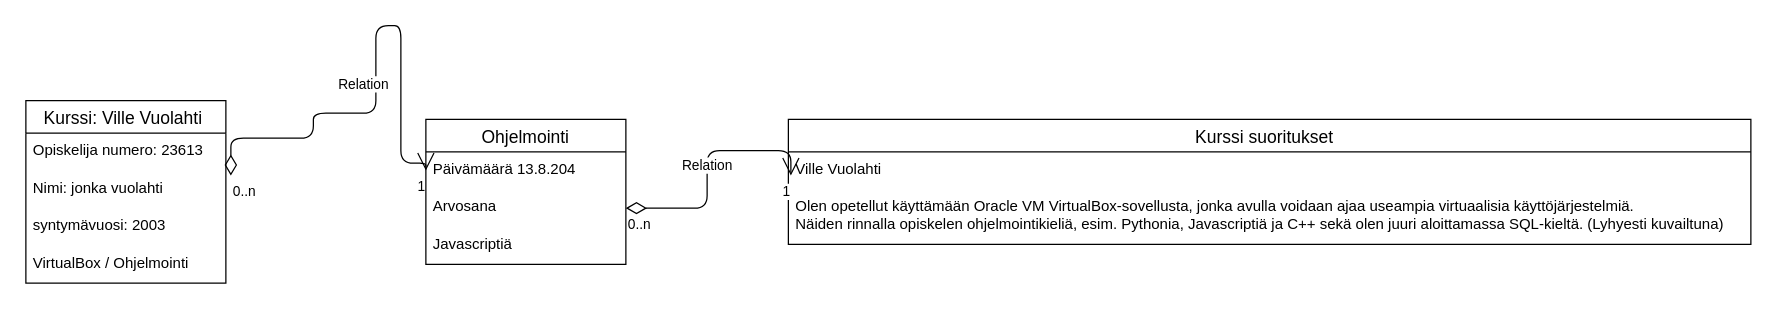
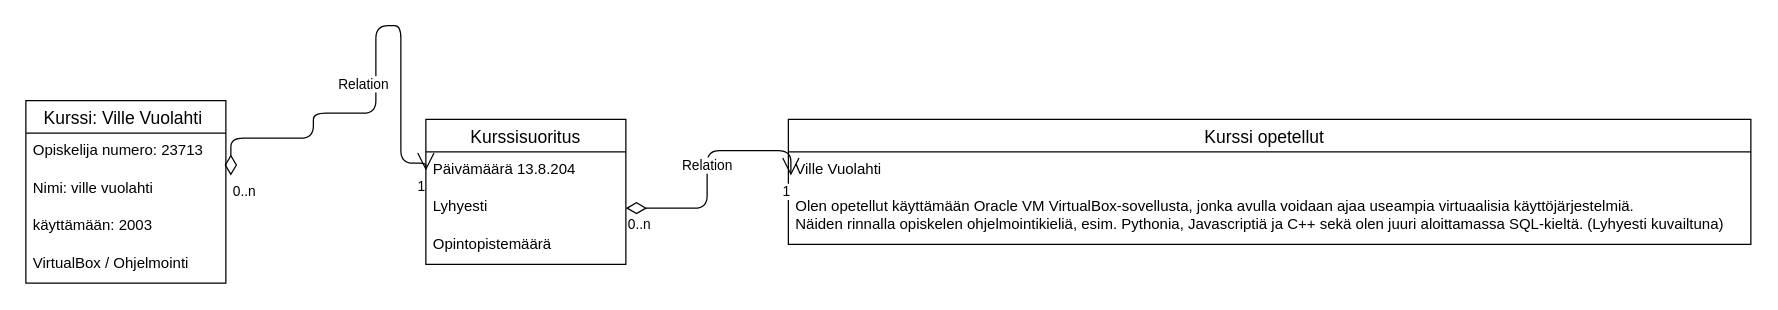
node "Ohjelmointi": label "Ohjelmointi" -> "Kurssisuoritus"
node "Kurssi suoritukset": label "Kurssi suoritukset" -> "Kurssi opetellut"
node "Opiskelija numero: 23613": label "Opiskelija numero: 23613" -> "Opiskelija numero: 23713"
node "Nimi: jonka vuolahti": label "Nimi: jonka vuolahti" -> "Nimi: ville vuolahti"
node "Arvosana": label "Arvosana" -> "Lyhyesti"
node "syntymävuosi: 2003": label "syntymävuosi: 2003" -> "käyttämään: 2003"
node "Javascriptiä": label "Javascriptiä" -> "Opintopistemäärä"
